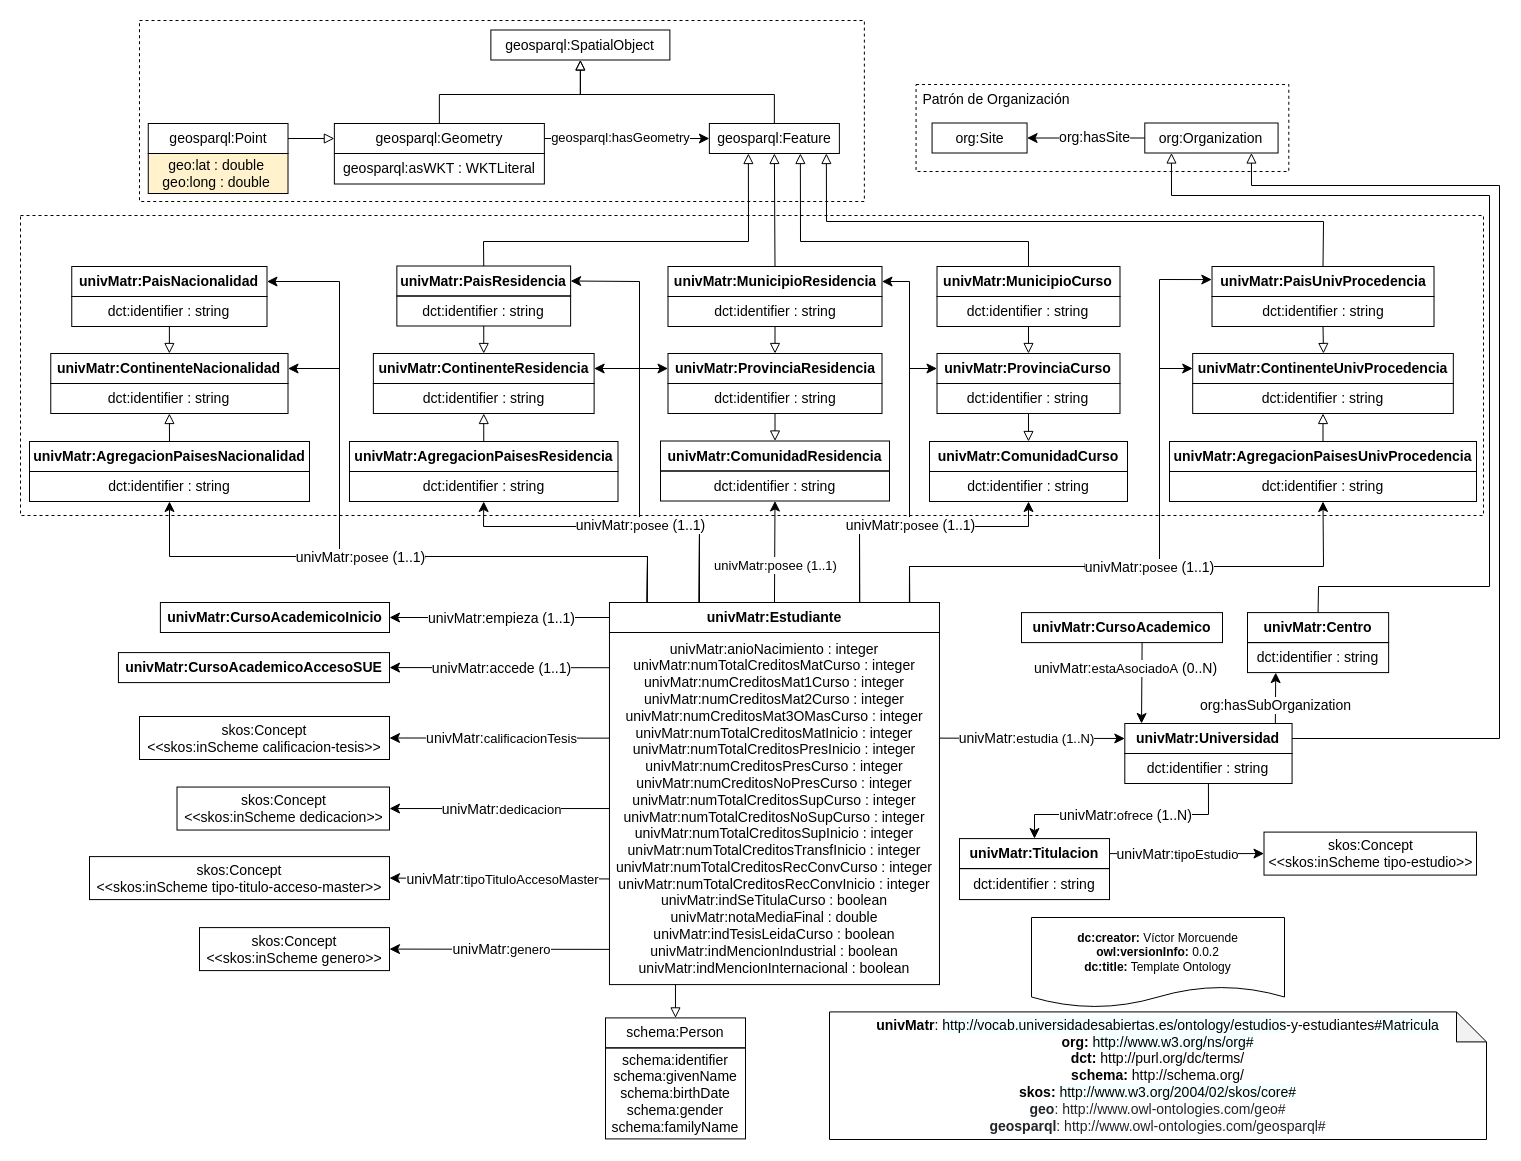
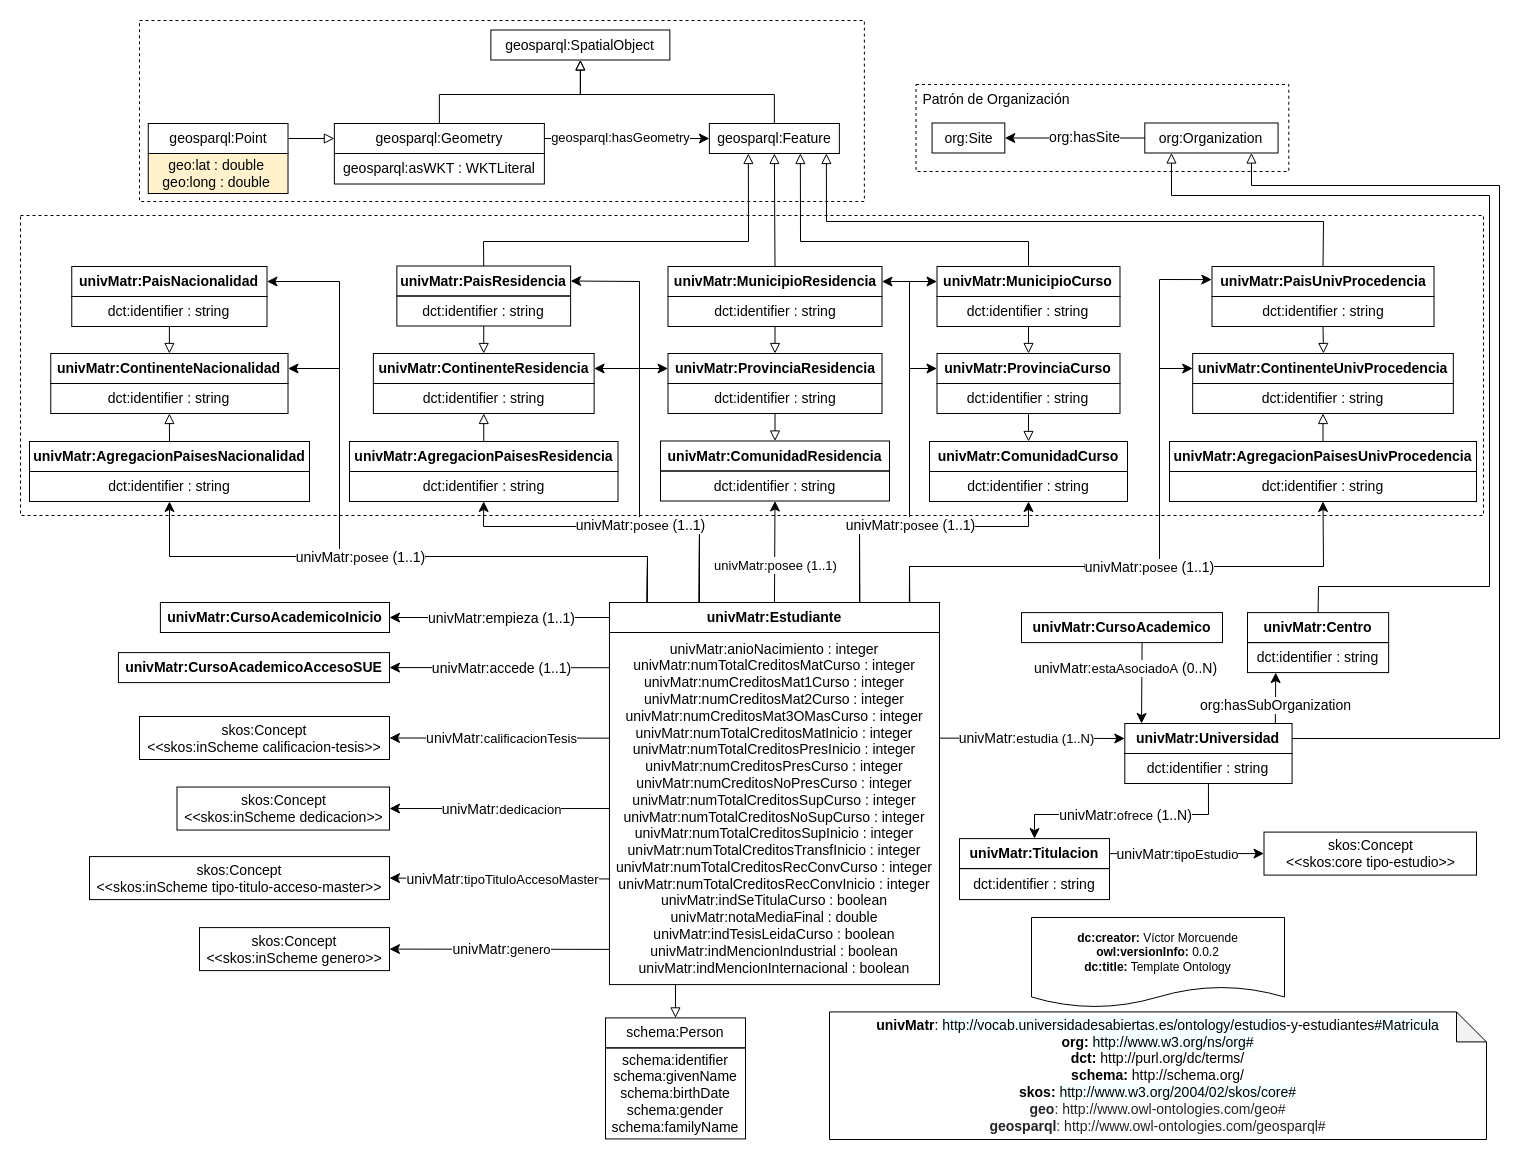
node "org:Site": size 95x30 -> 73x30
edge "univMatr:Estudiante" -> "univMatr:MunicipioCurso": added, label "univMatr:posee (1..1)"
node "skos:Concept <<skos:inScheme tipo-estudio>>": label "skos:Concept <<skos:inScheme tipo-estudio>>" -> "skos:Concept <<skos:core tipo-estudio>>"
